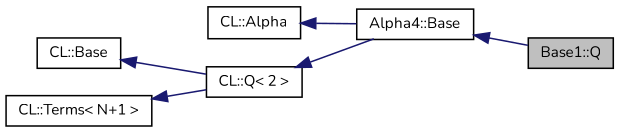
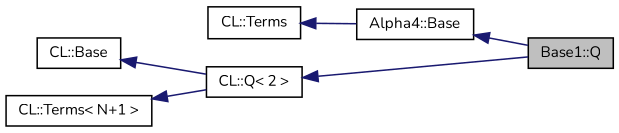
node "CL::Alpha": label "CL::Alpha" -> "CL::Terms"
edge "Alpha4::Base" -> "CL::Q< 2 >": now "Base1::Q" -> "CL::Q< 2 >"
